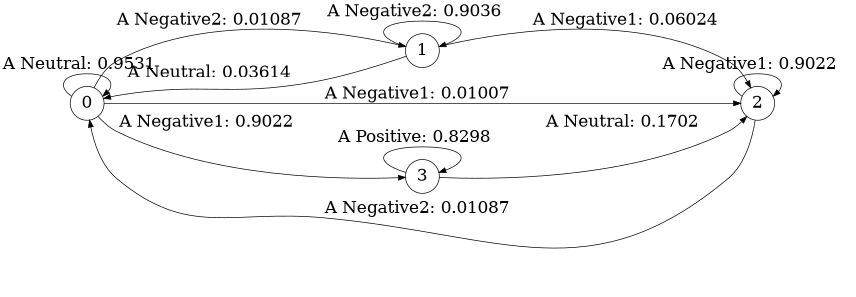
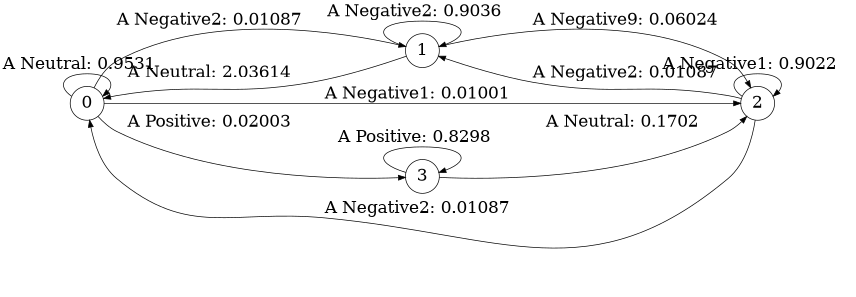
edge "1" -> "2": label "A Negative1: 0.06024  " -> "A Negative9: 0.06024  "
edge "1" -> "0": label "A Neutral: 0.03614  " -> "A Neutral: 2.03614  "
edge "2" -> "1": added, label "A Negative2: 0.01087"
edge "0" -> "2": label "A Negative1: 0.01007  " -> "A Negative1: 0.01001  "
edge "0" -> "3": label "A Negative1: 0.9022   " -> "A Positive: 0.02003  "
